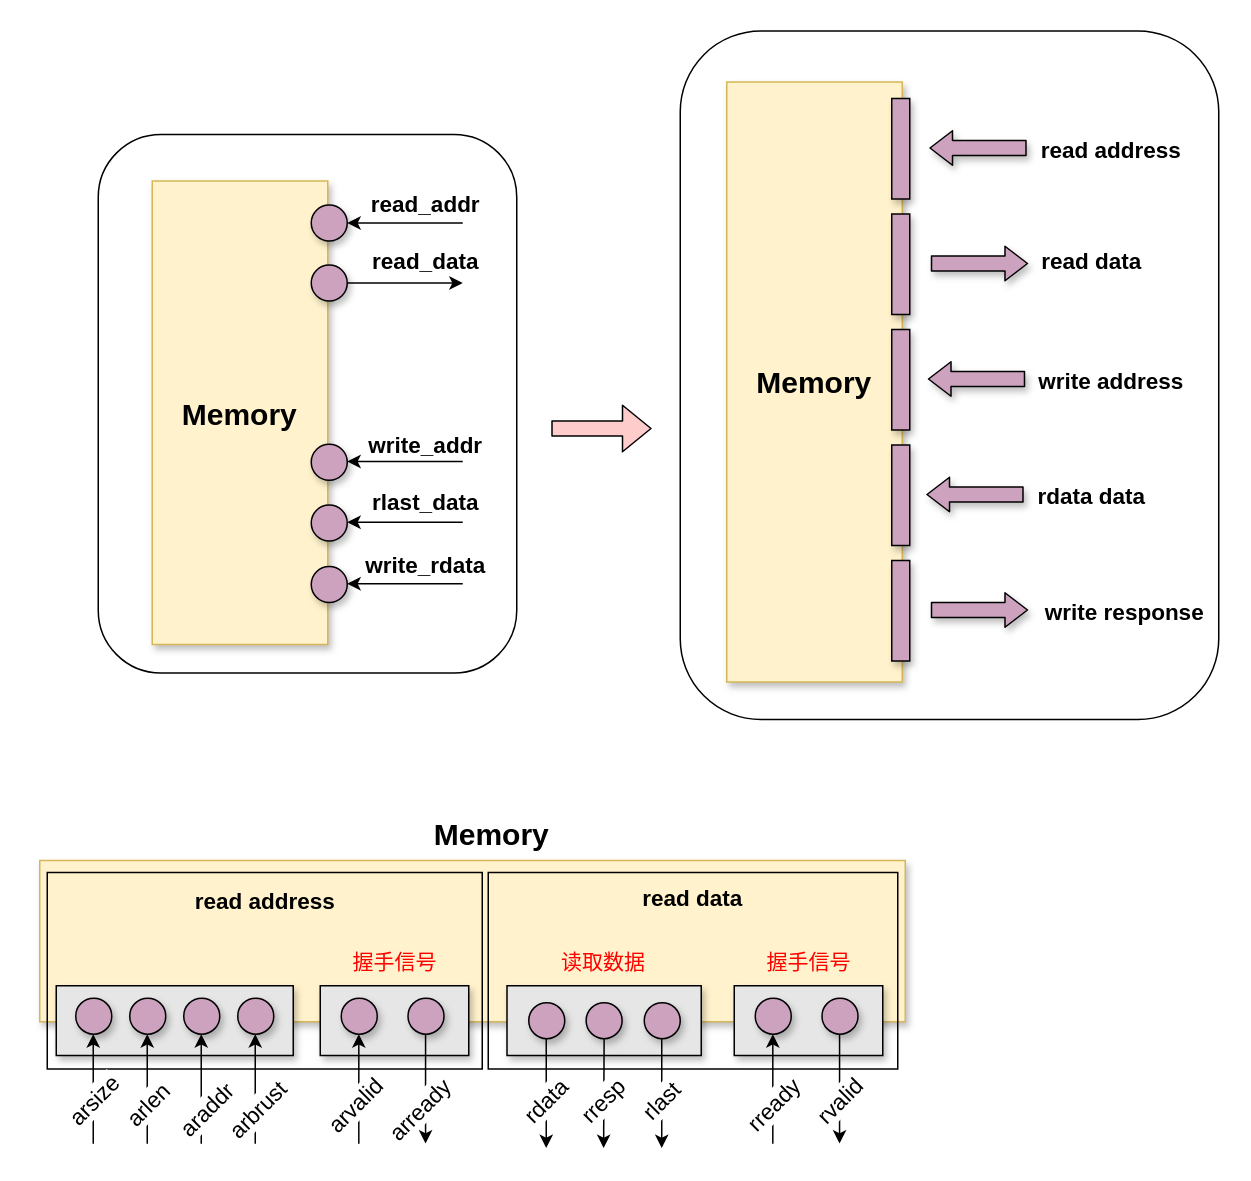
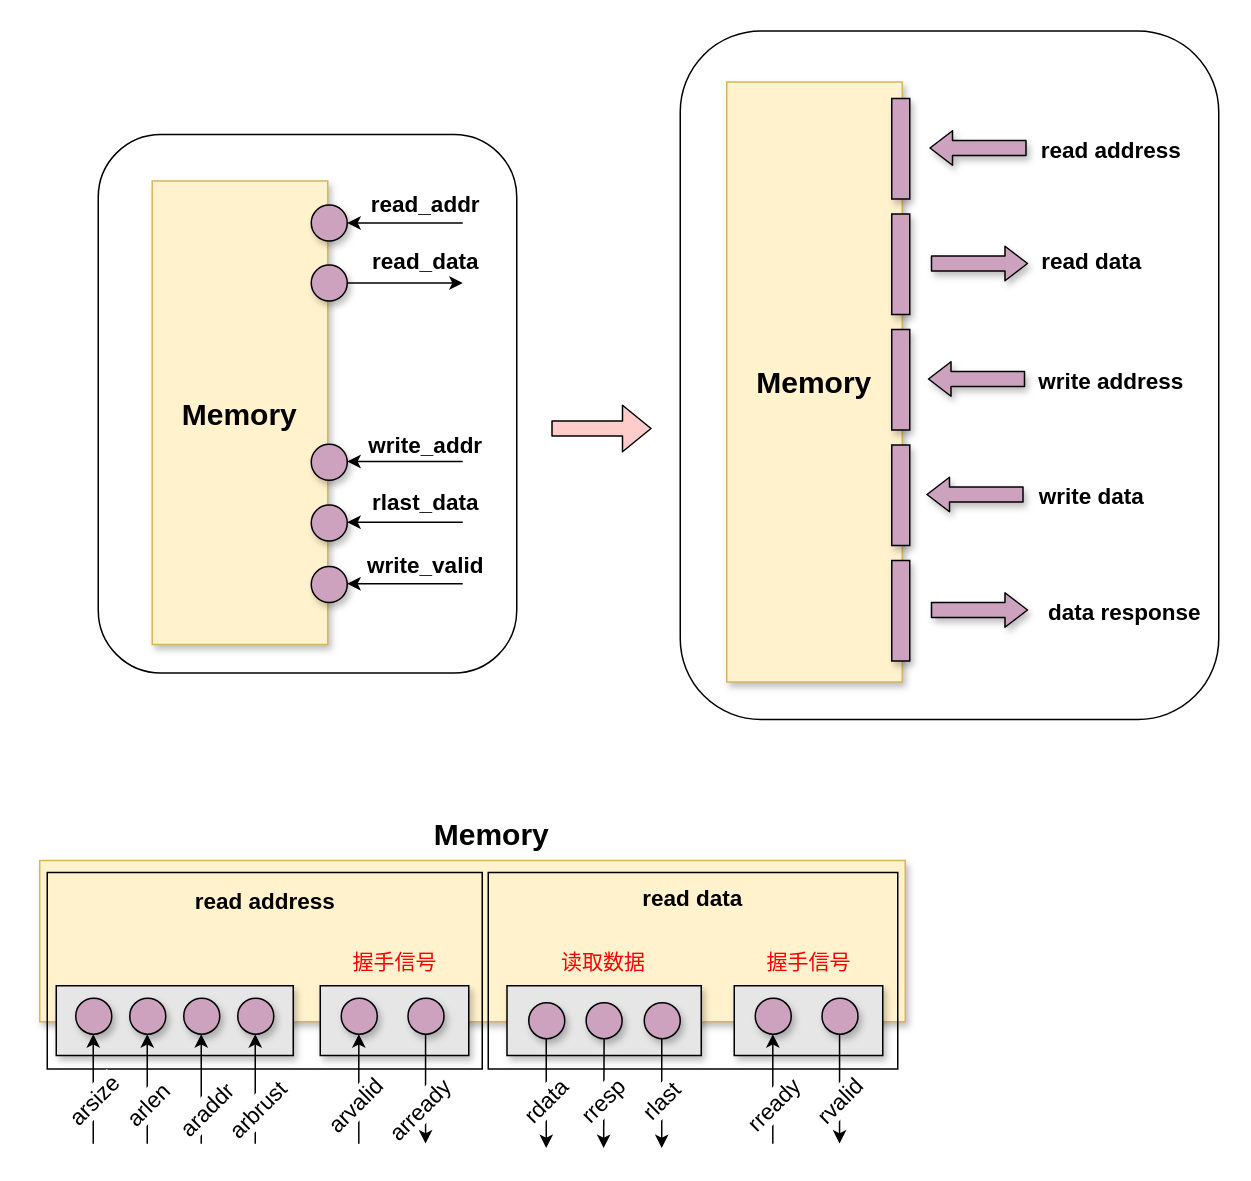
node "rdata data": label "rdata data" -> "write data"
node "write_rdata": label "write_rdata" -> "write_valid"
node "write response": label "write response" -> "data response"
